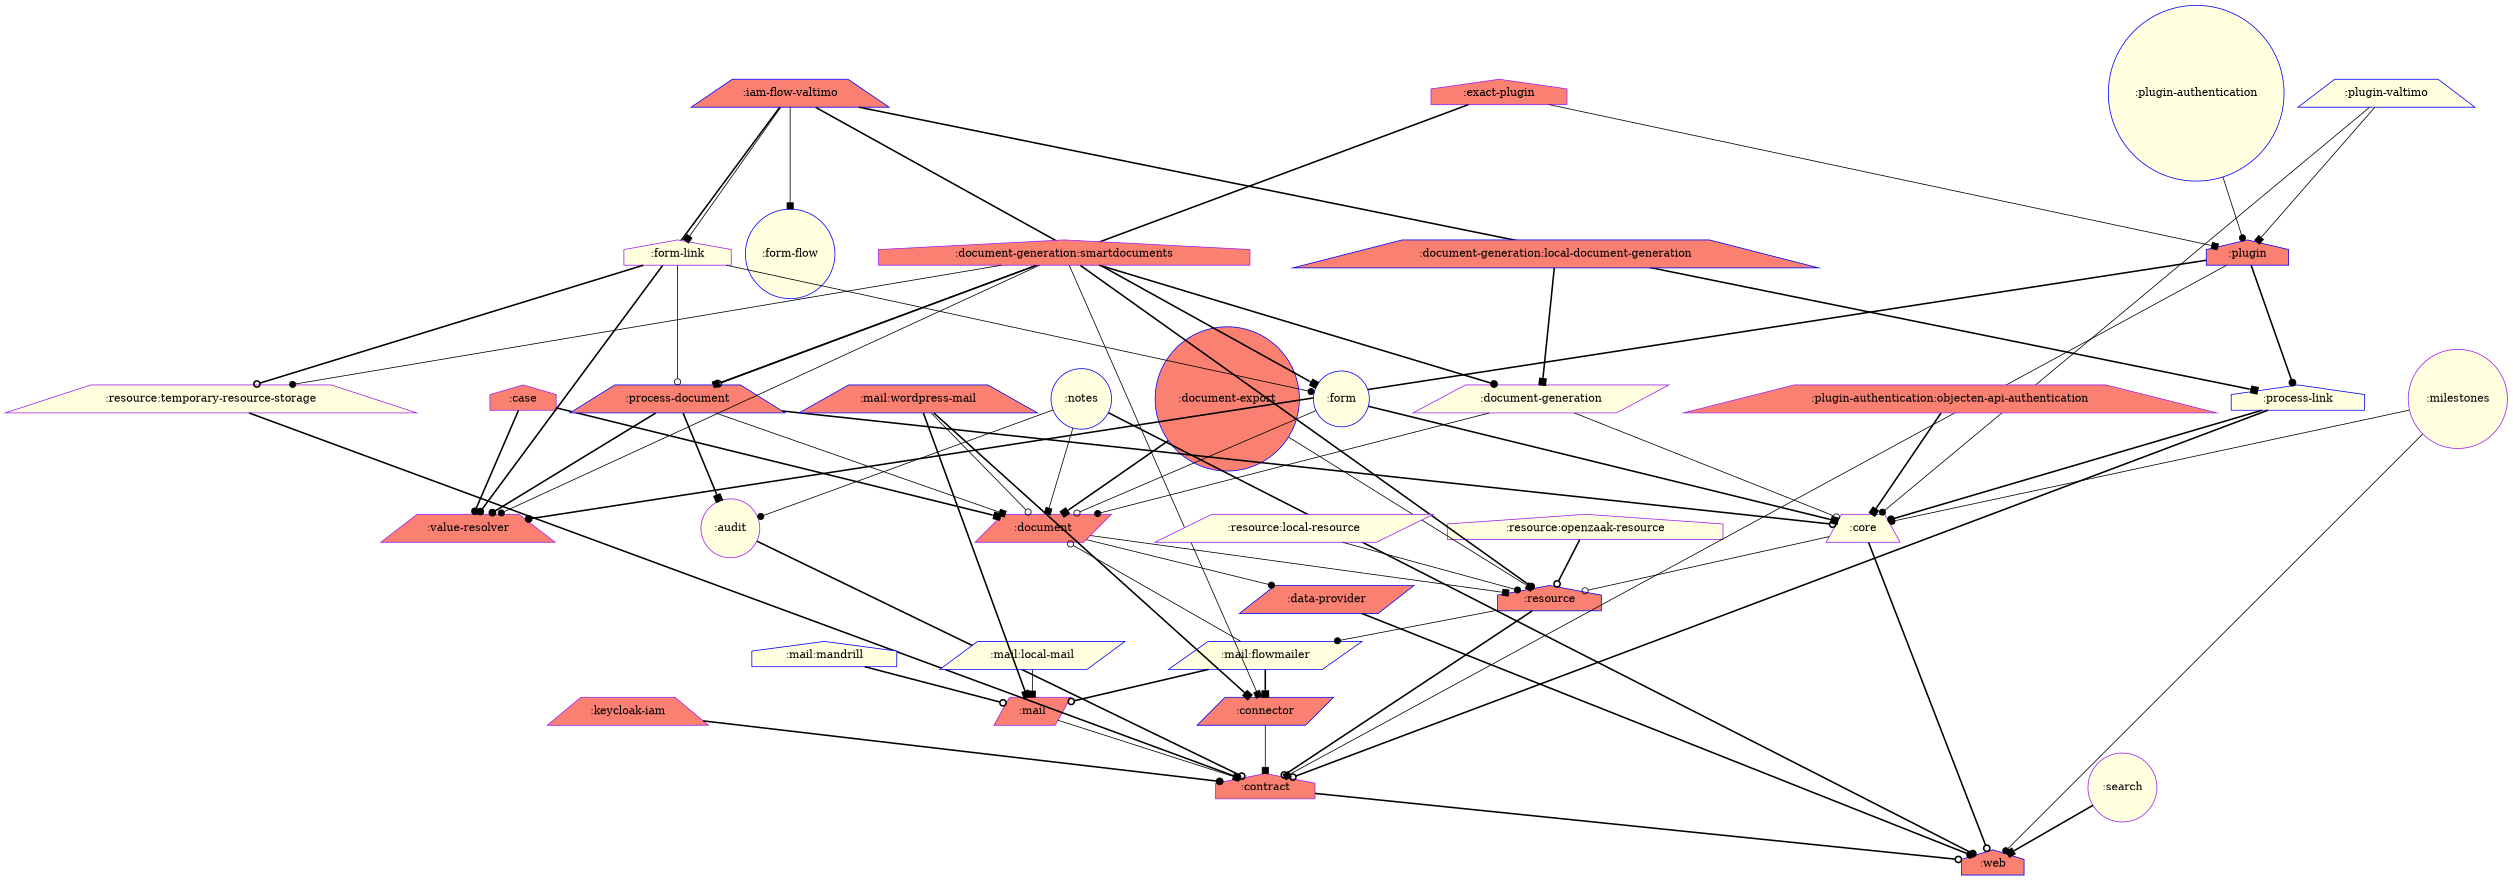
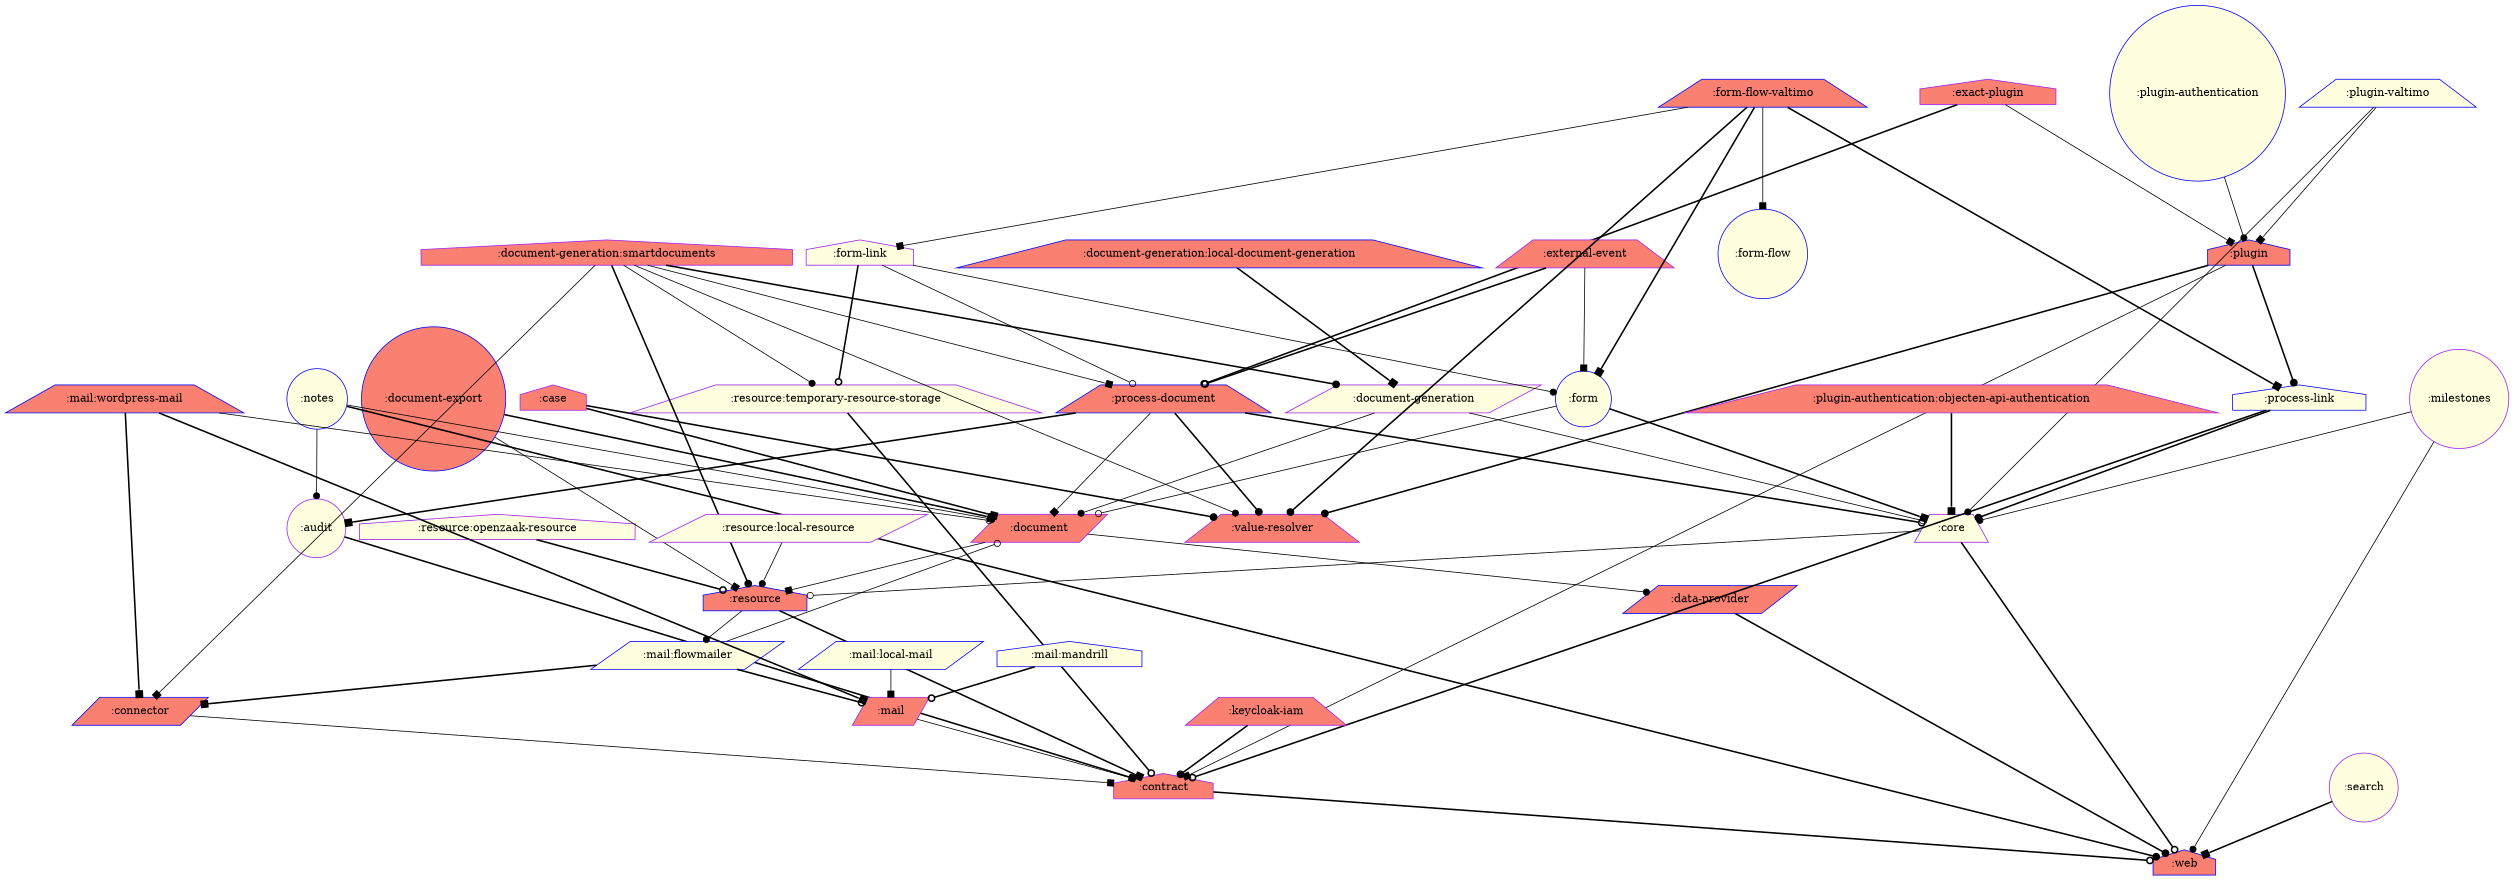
node ":iam-flow-valtimo": label ":iam-flow-valtimo" -> ":form-flow-valtimo"
node ":external-event": added
edge ":resource" -> ":contract": arrowhead odot -> box
